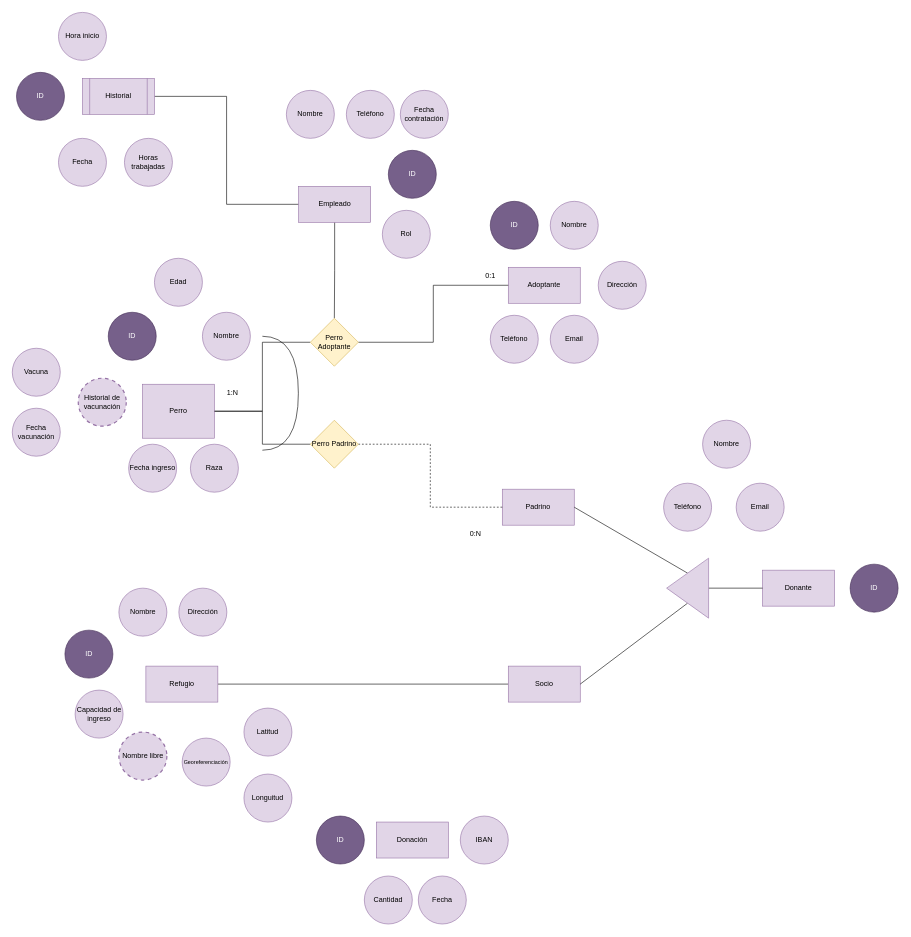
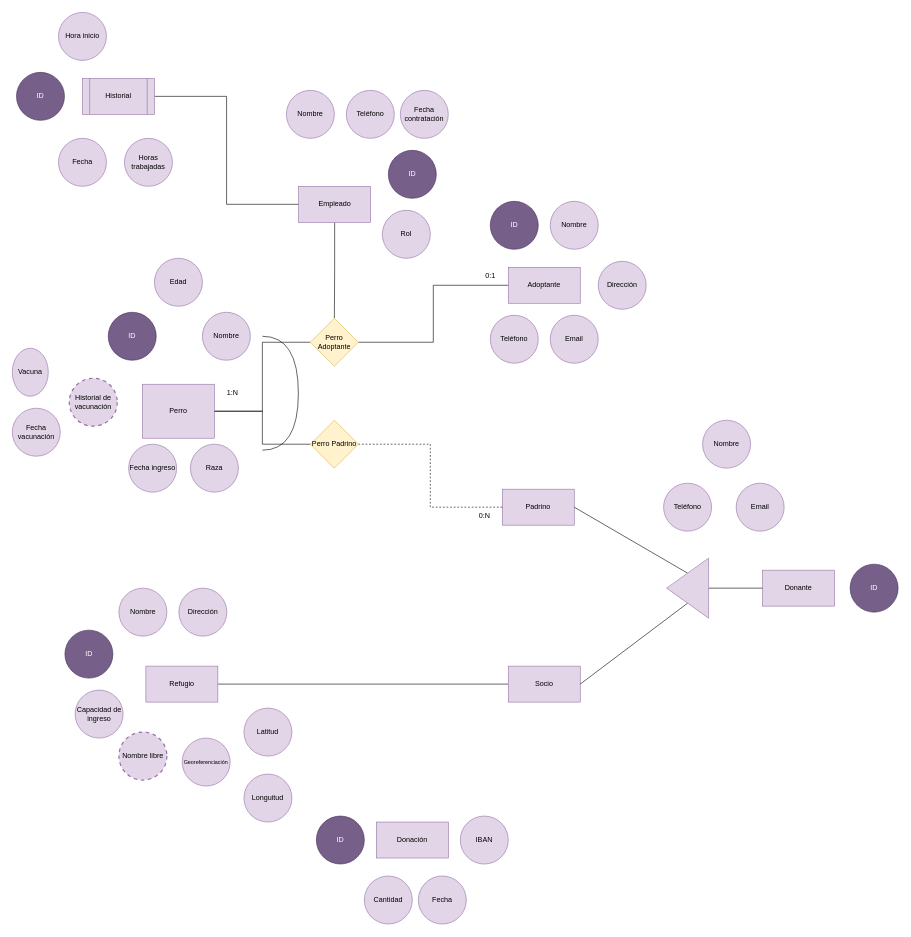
node "Vacuna": size 48x48 -> 36x48
node "Historial de vacunación": moved (102, 402) -> (93, 402)
node "0:N": moved (476, 534) -> (485, 516)
